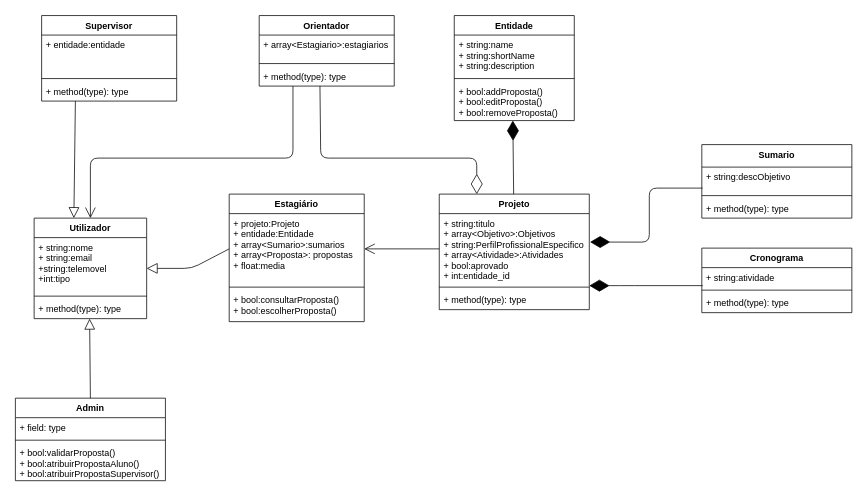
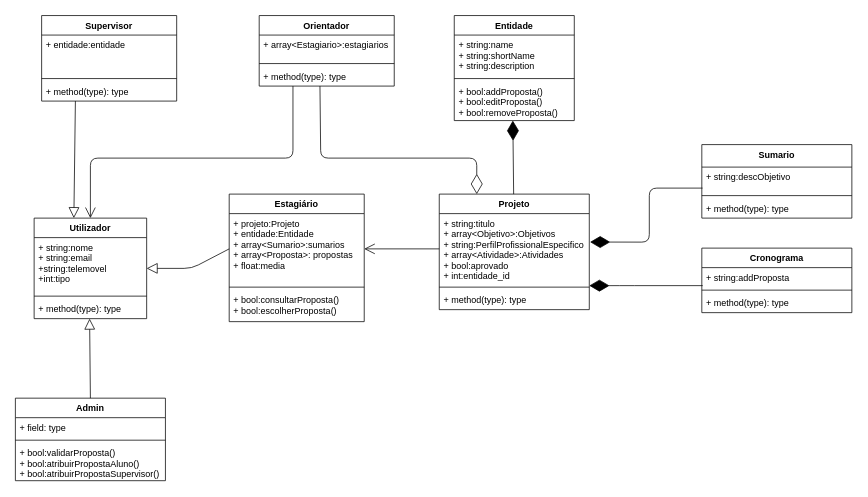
node "+ string:atividade": label "+ string:atividade" -> "+ string:addProposta"
